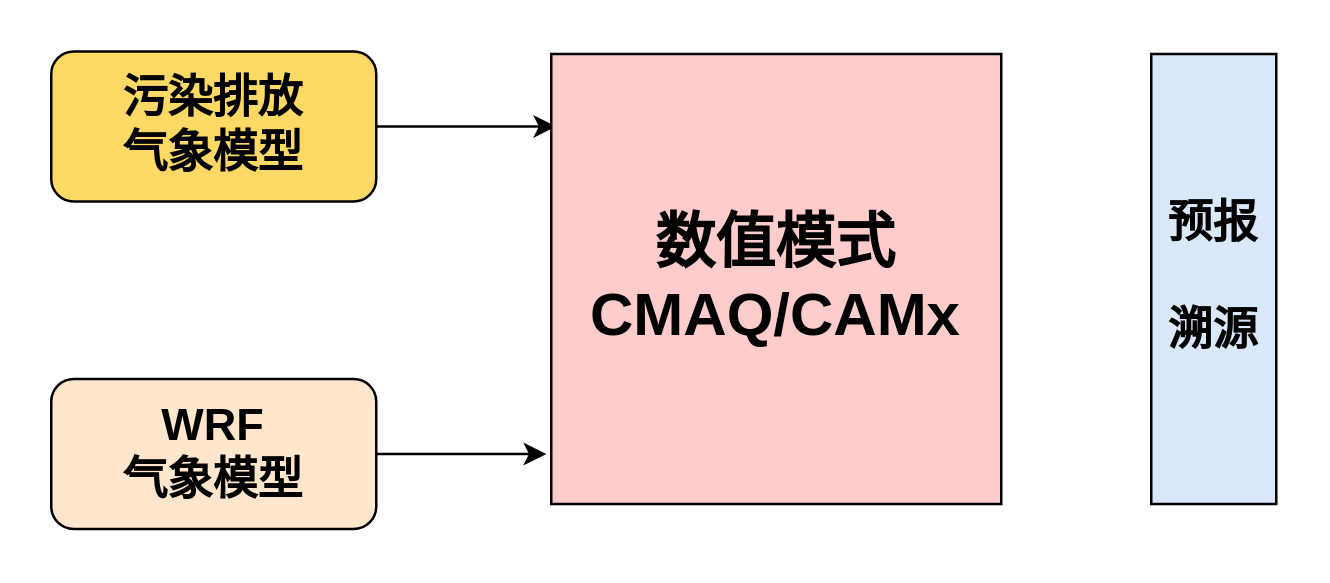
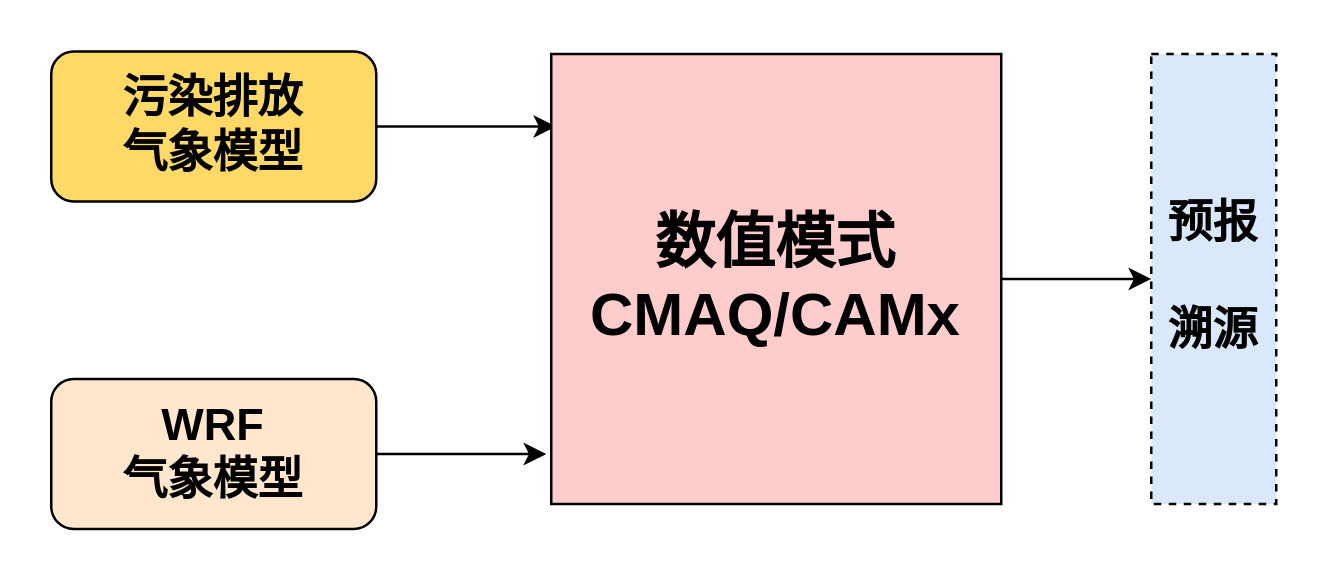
edge "数值模式 CMAQ/CAMx" -> "预报 溯源": added
node "预报 溯源": style solid -> dashed
